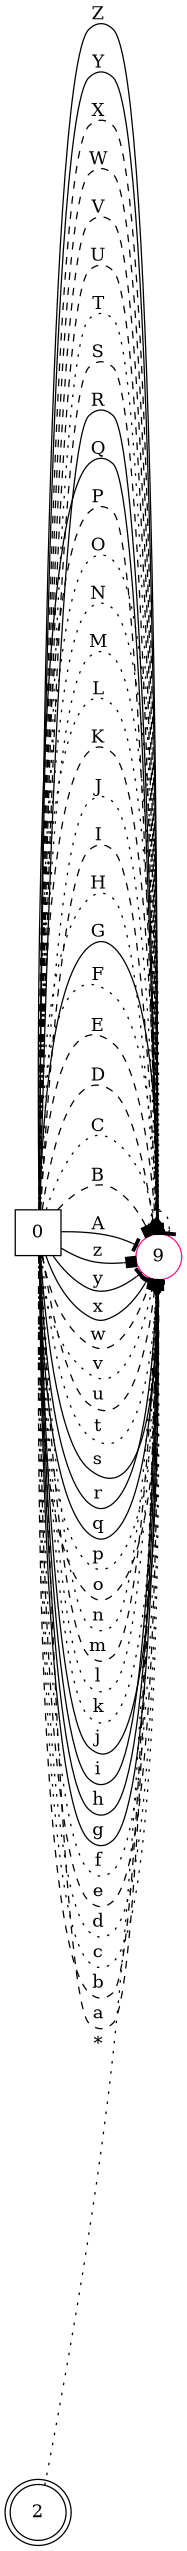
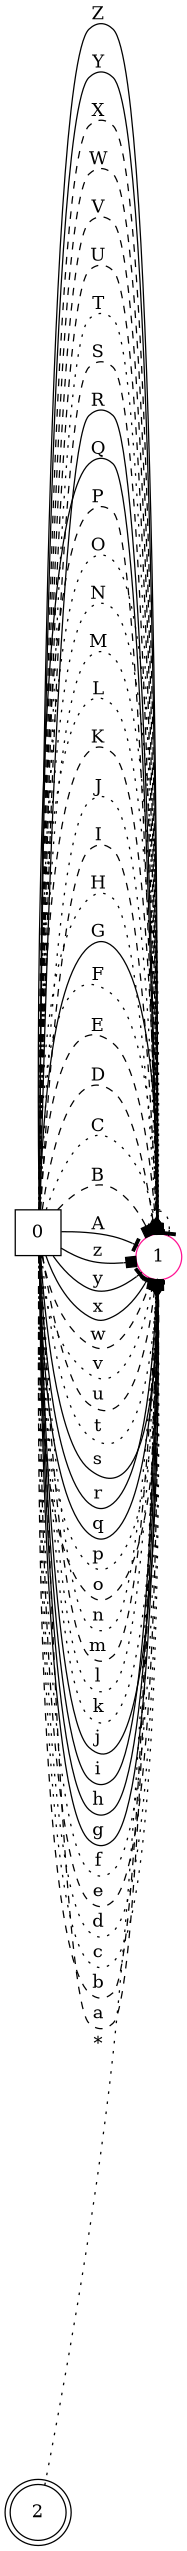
node "9": label "9" -> "1"
